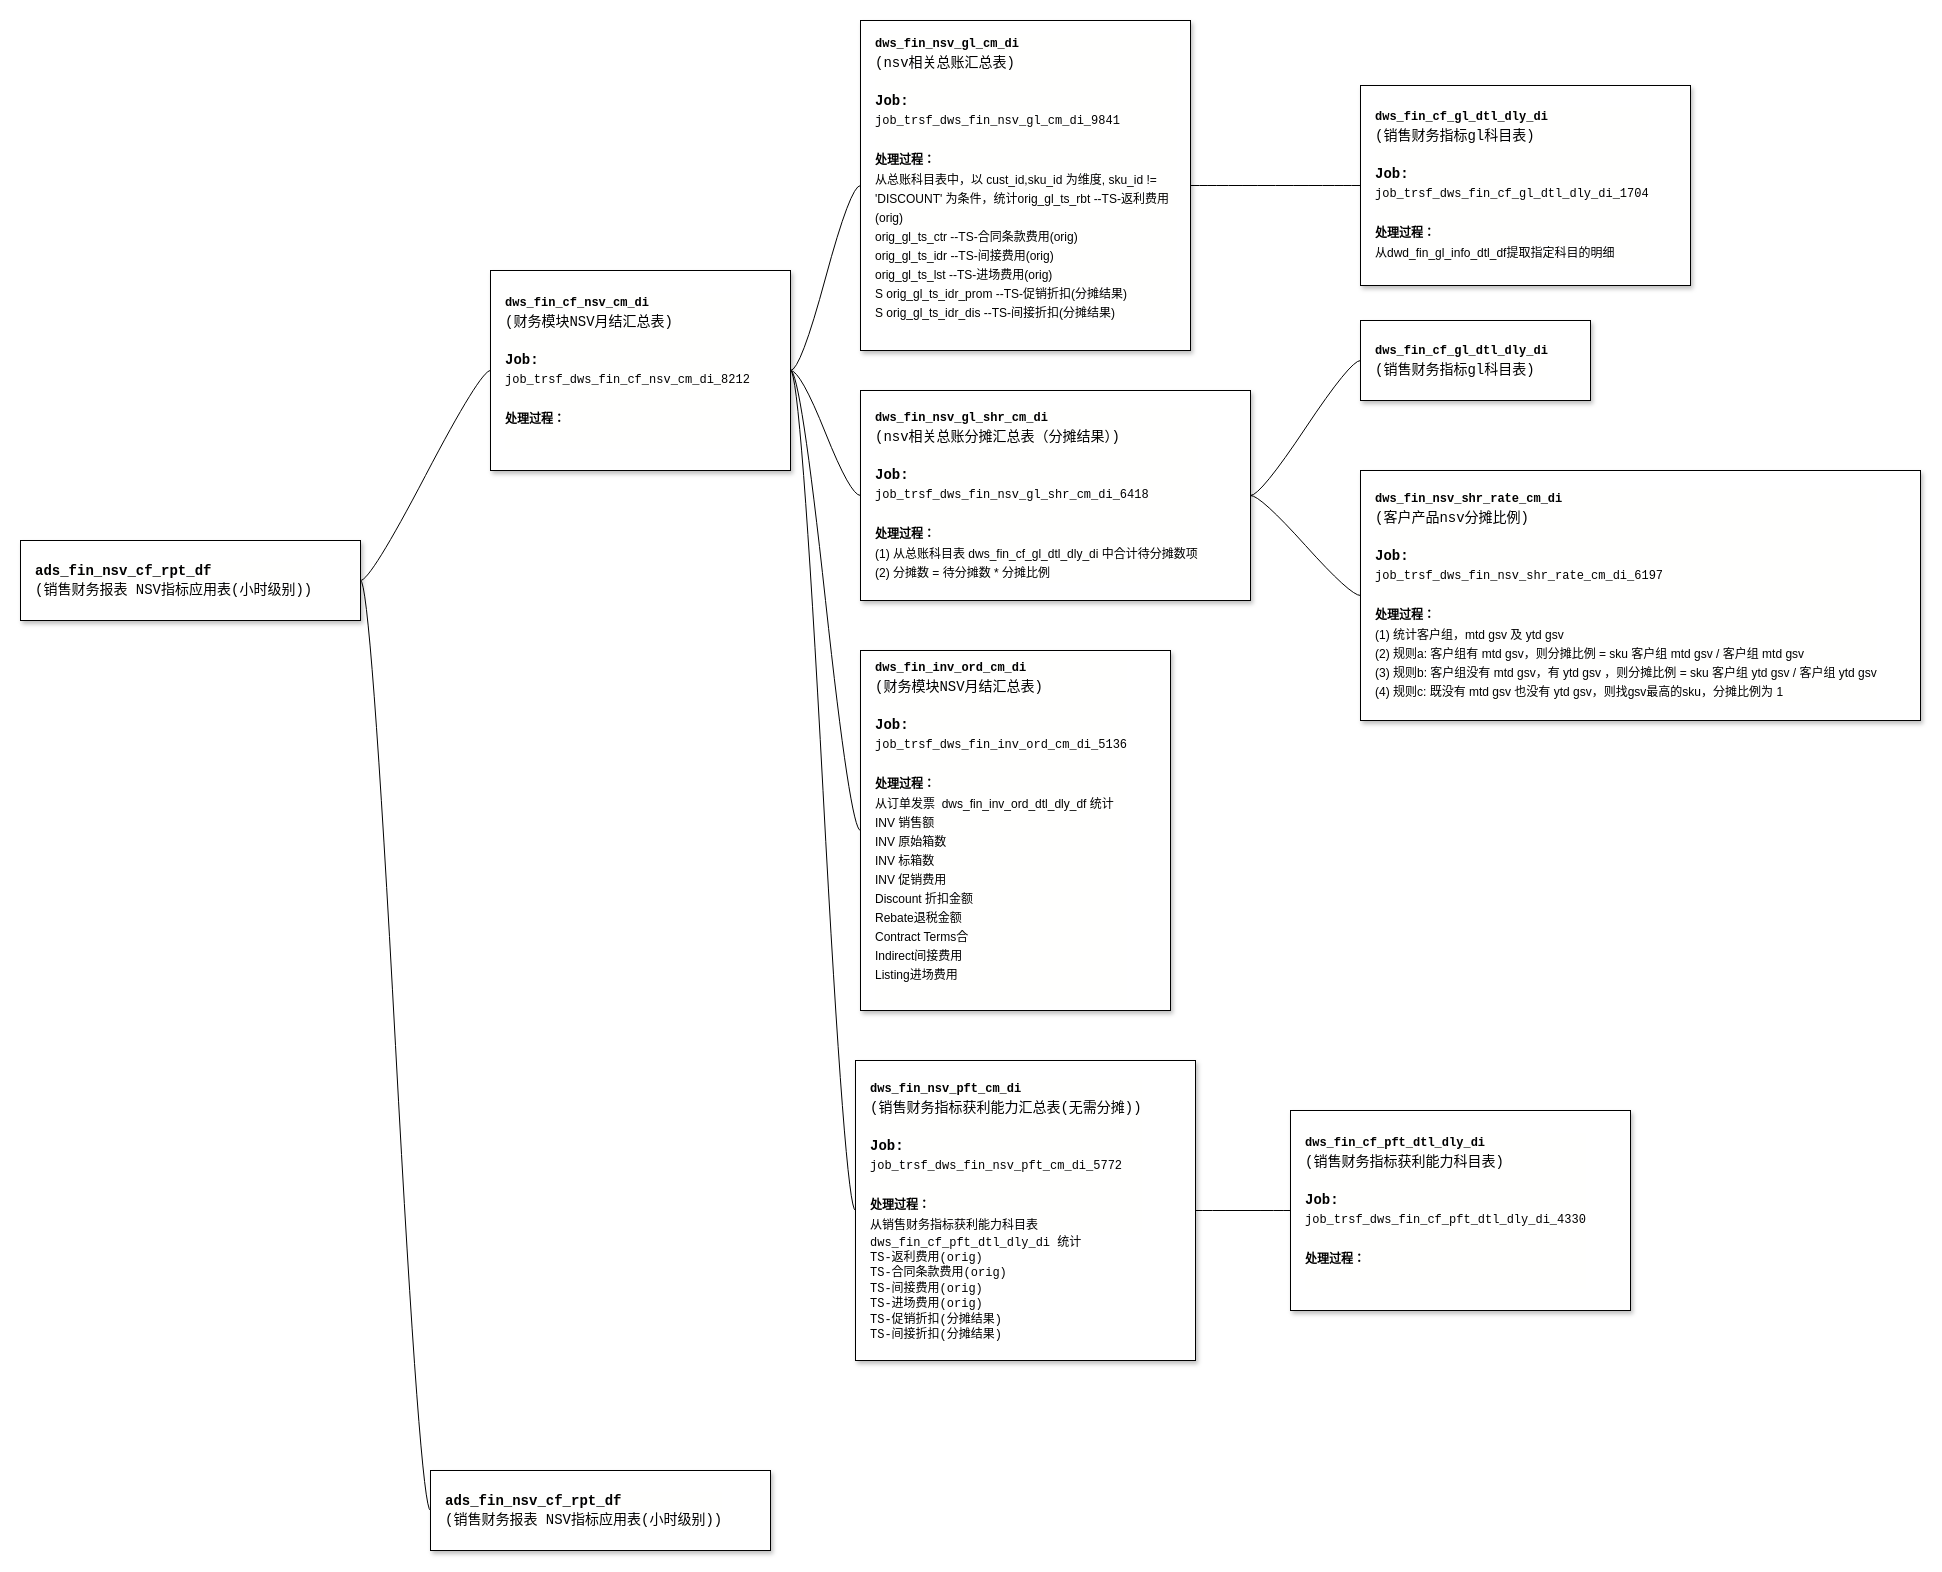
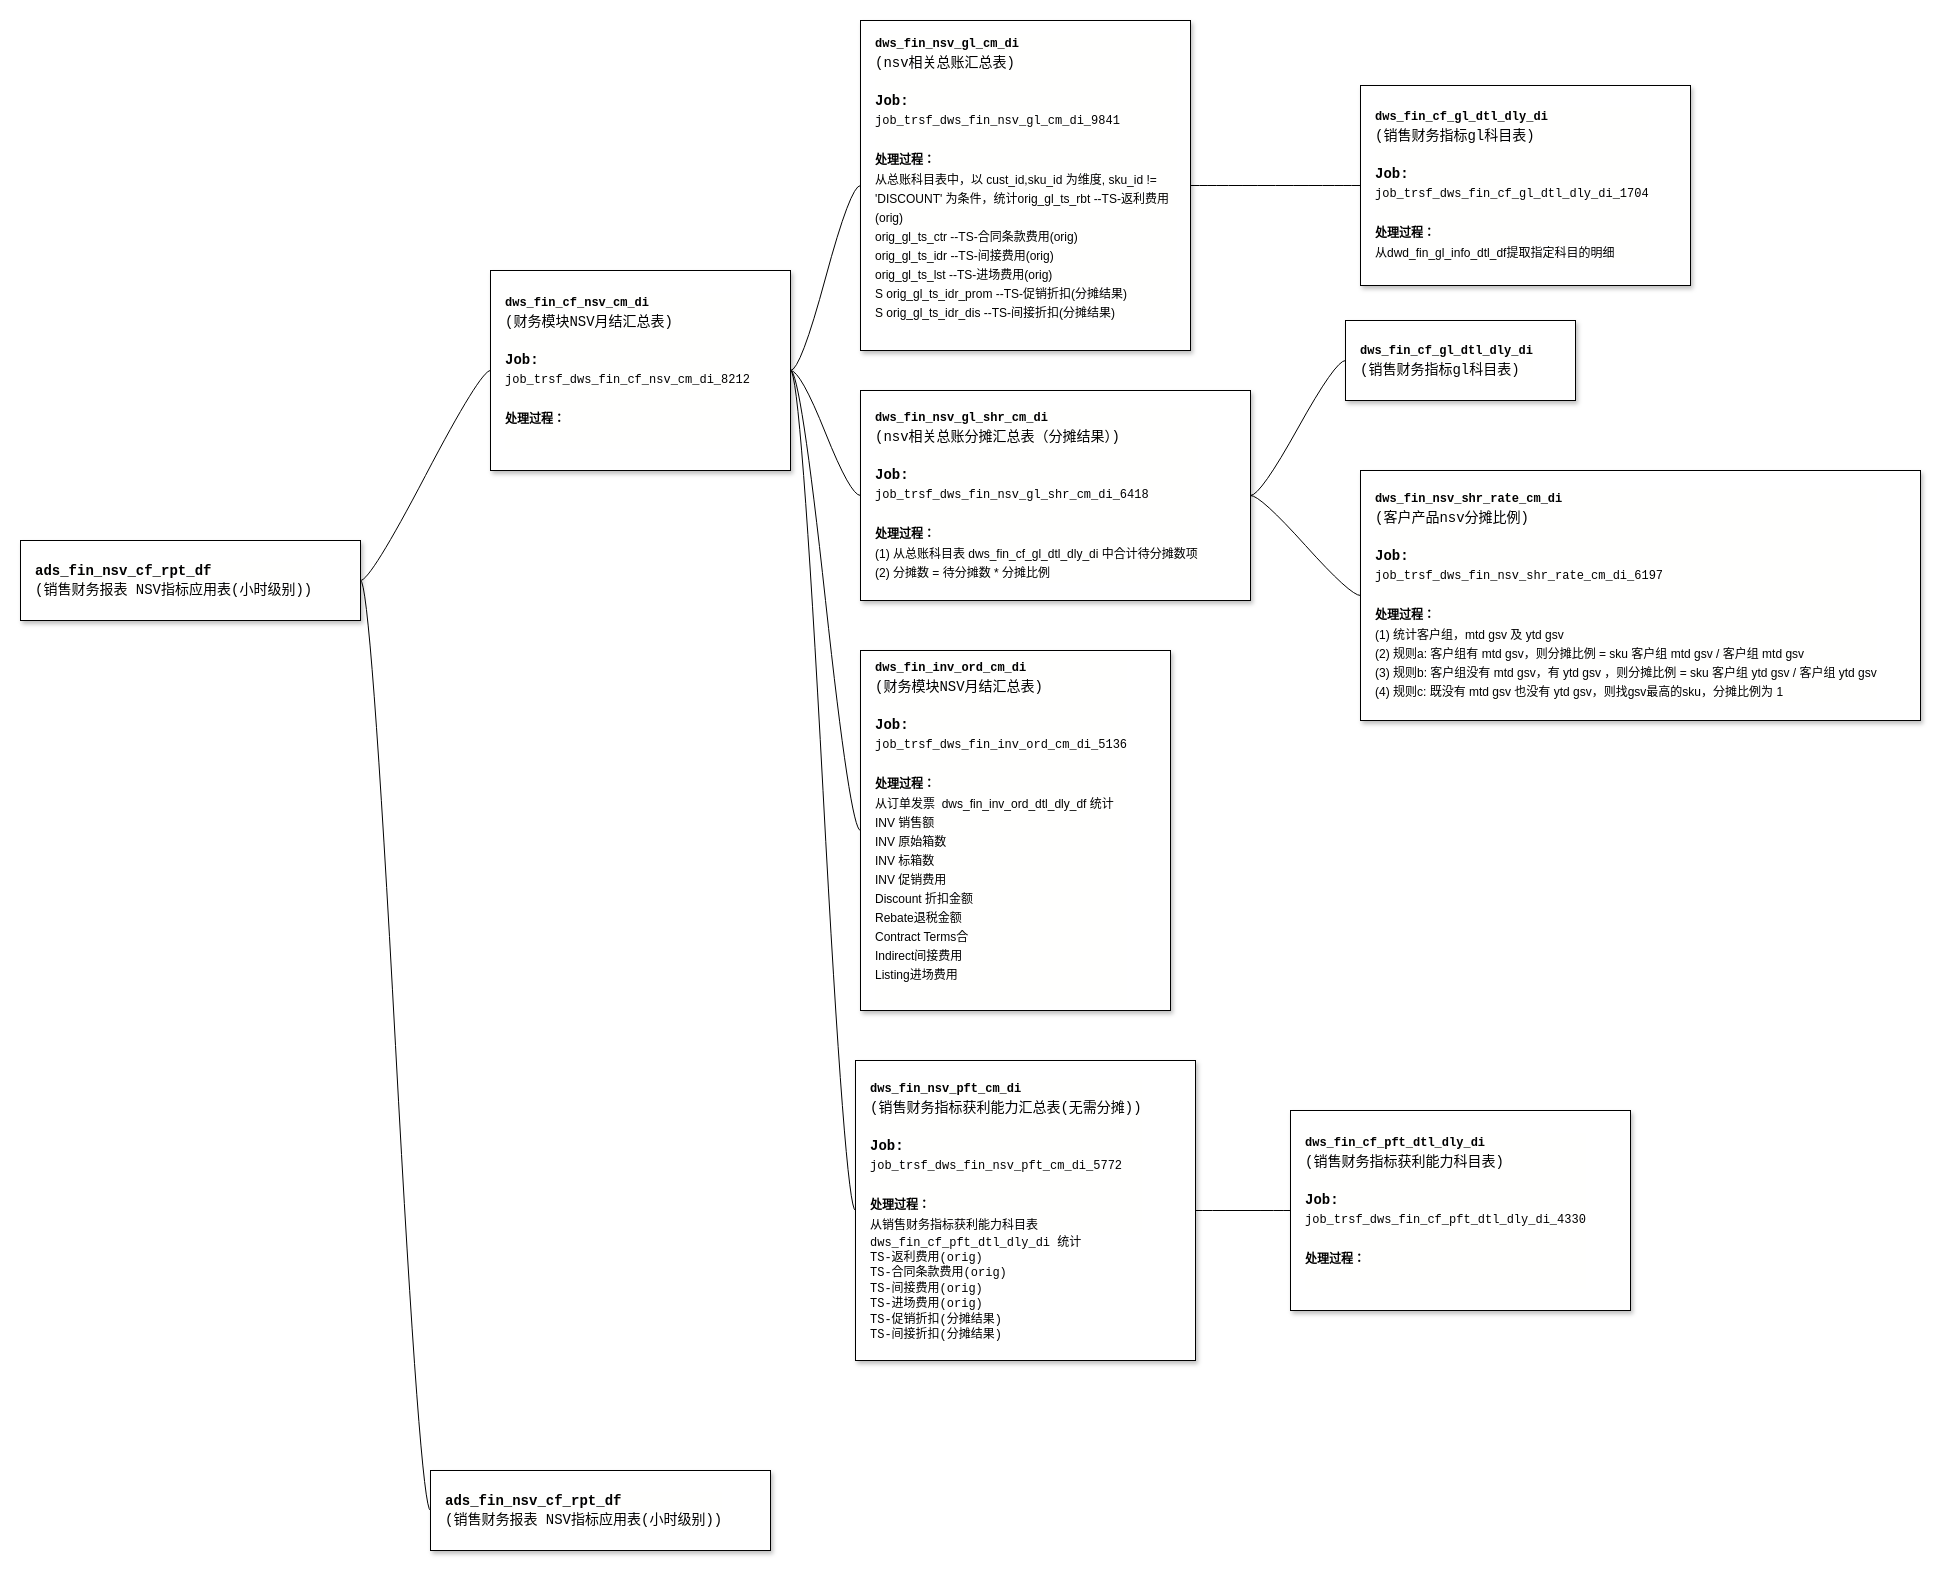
node "dws_fin_cf_gl_dtl_dly_di (销售财务指标gl科目表)": moved (1476, 361) -> (1461, 361)
